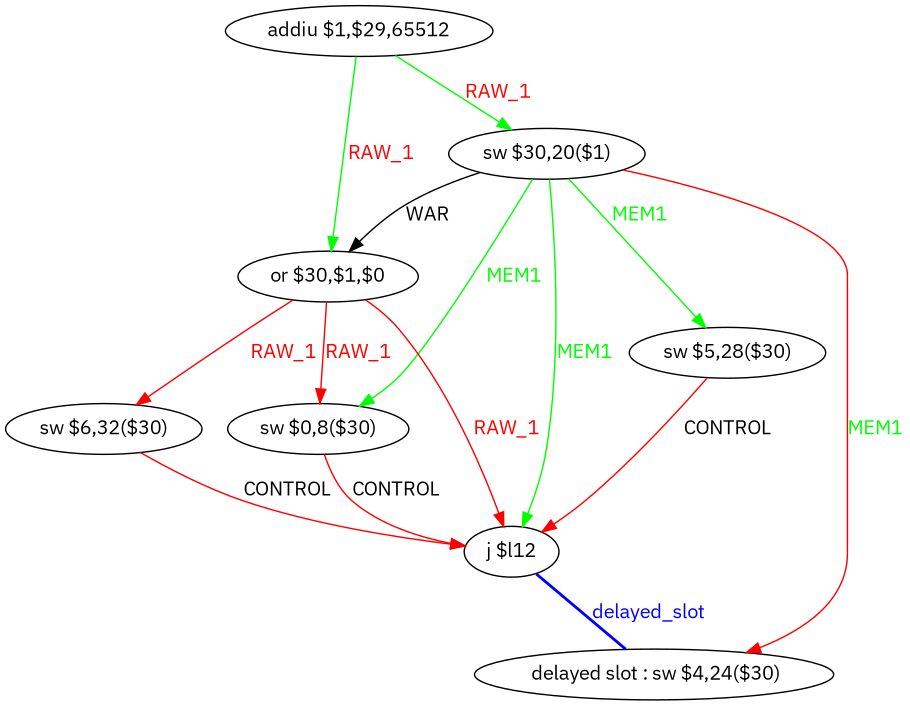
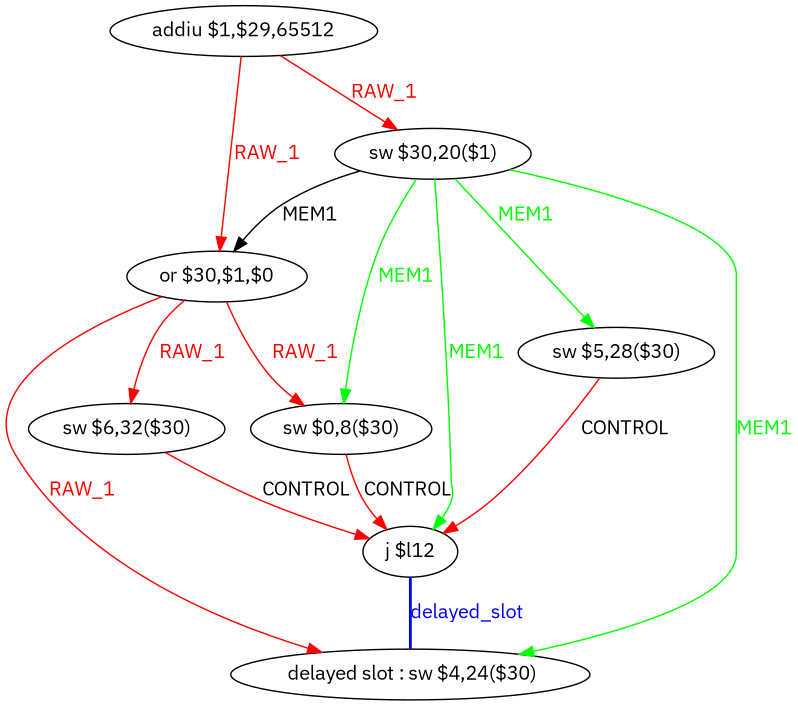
edge "addiu $1,$29,65512" -> "sw $30,20($1)": color green -> red
edge "addiu $1,$29,65512" -> "or $30,$1,$0": color green -> red
edge "sw $30,20($1)" -> "or $30,$1,$0": label "WAR" -> "MEM1"
edge "sw $30,20($1)" -> "delayed slot : sw $4,24($30)": color red -> green
edge "or $30,$1,$0" -> "j $l12": now "or $30,$1,$0" -> "delayed slot : sw $4,24($30)"
